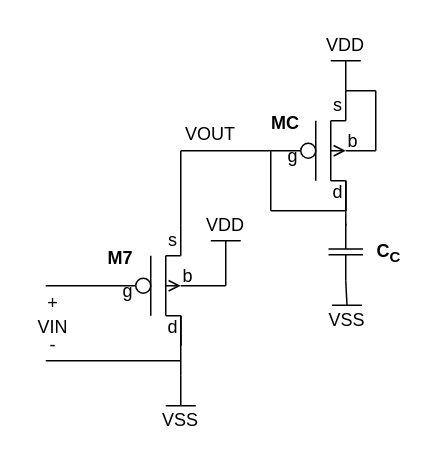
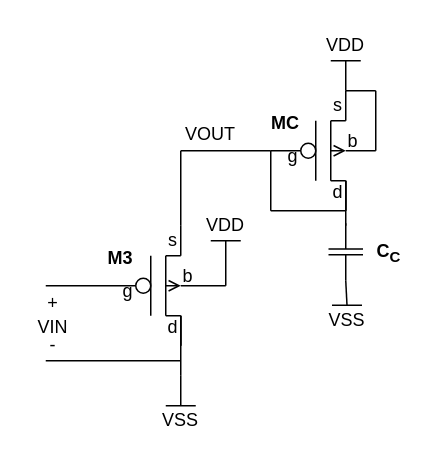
node "M7": label "M7" -> "M3"
